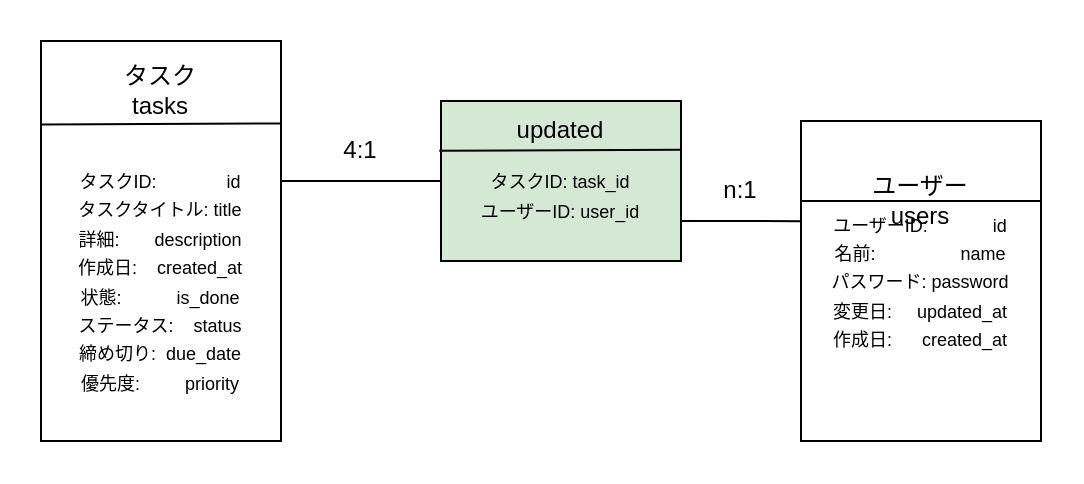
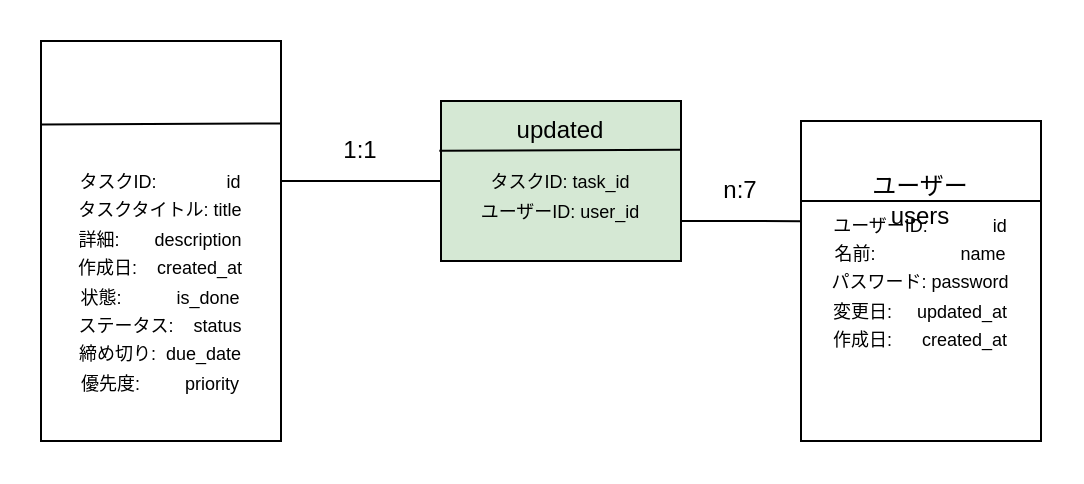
node "タスク tasks": removed
node "4:1": label "4:1" -> "1:1"
node "n:1": label "n:1" -> "n:7"
